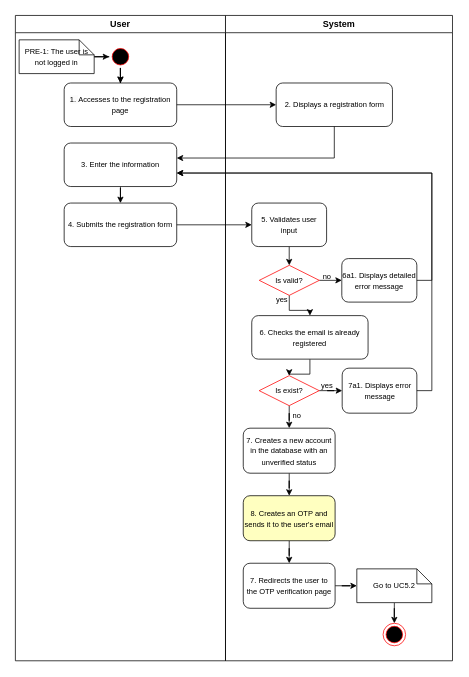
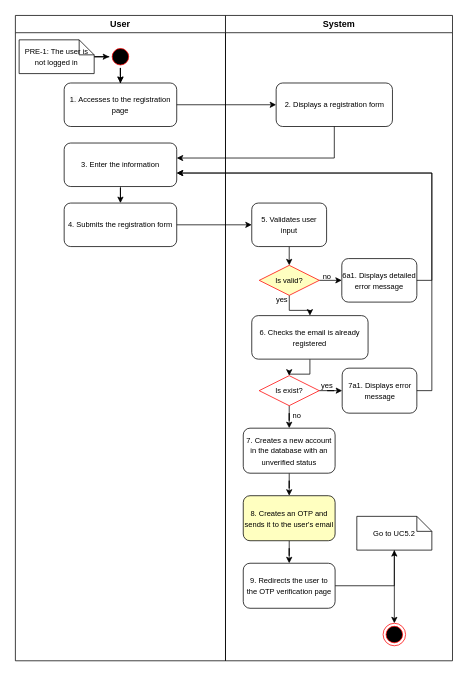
node "Is valid?": fillcolor #ffffff -> #ffffc0
node "7. Redirects the user to the OTP verification page": label "7. Redirects the user to the OTP verification page" -> "9. Redirects the user to the OTP verification page"
node "Go to UC5.2": moved (394, 585) -> (394, 533)
